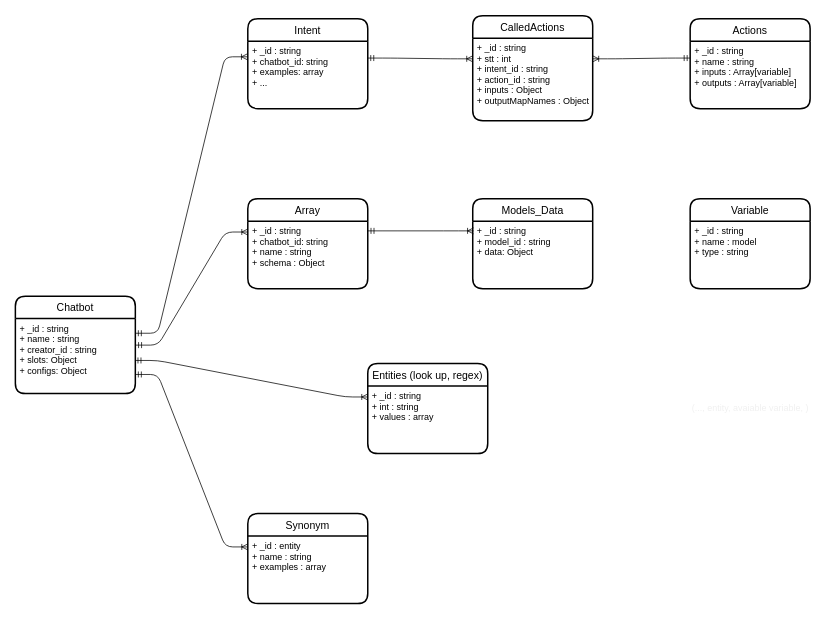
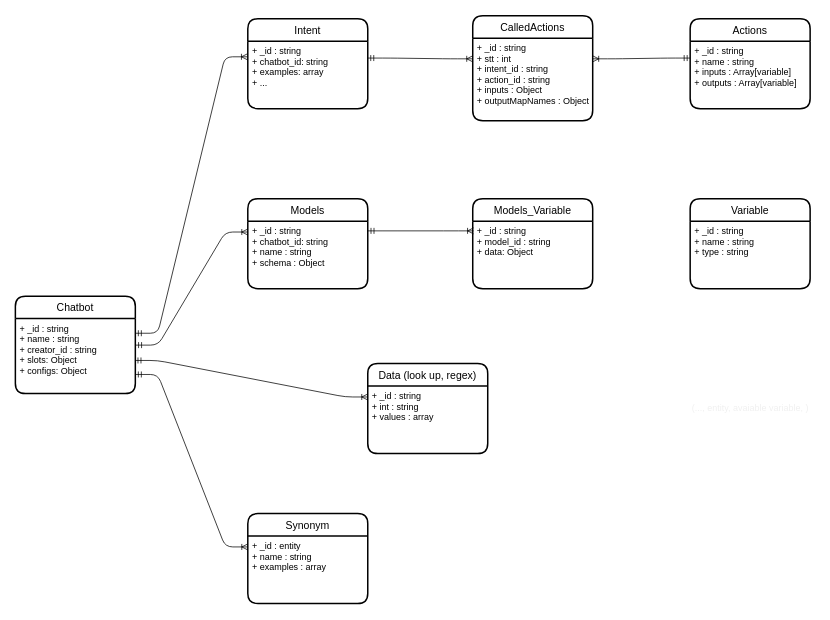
node "Array": label "Array" -> "Models"
node "Models_Data": label "Models_Data" -> "Models_Variable"
node "+ _id : string + name : model + type : string": label "+ _id : string + name : model + type : string" -> "+ _id : string + name : string + type : string"
node "Entities (look up, regex)": label "Entities (look up, regex)" -> "Data (look up, regex)"
